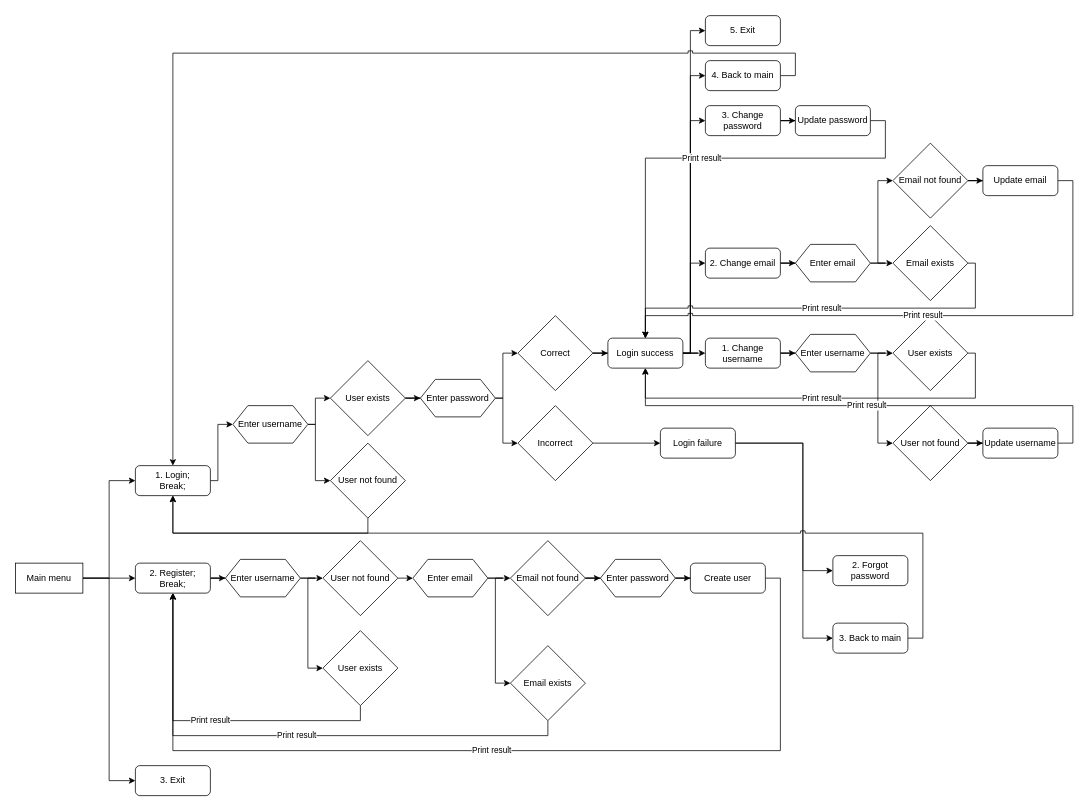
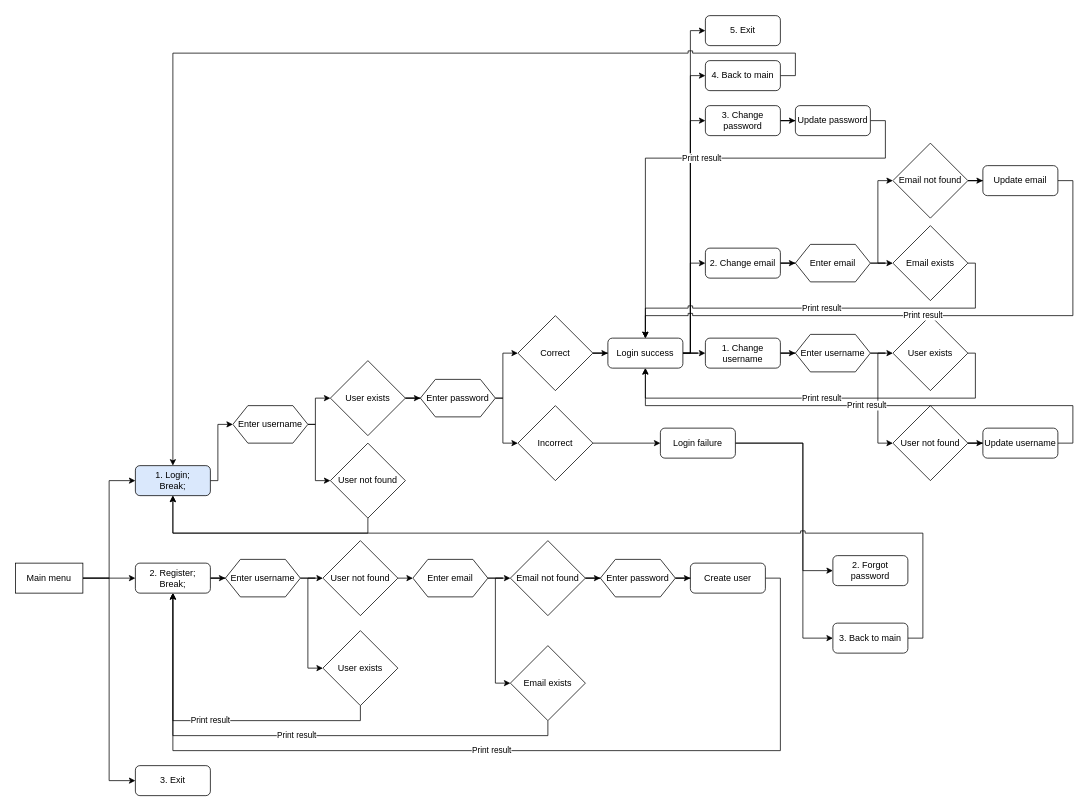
node "1. Login; Break;": fillcolor #ffffff -> #dae8fc
